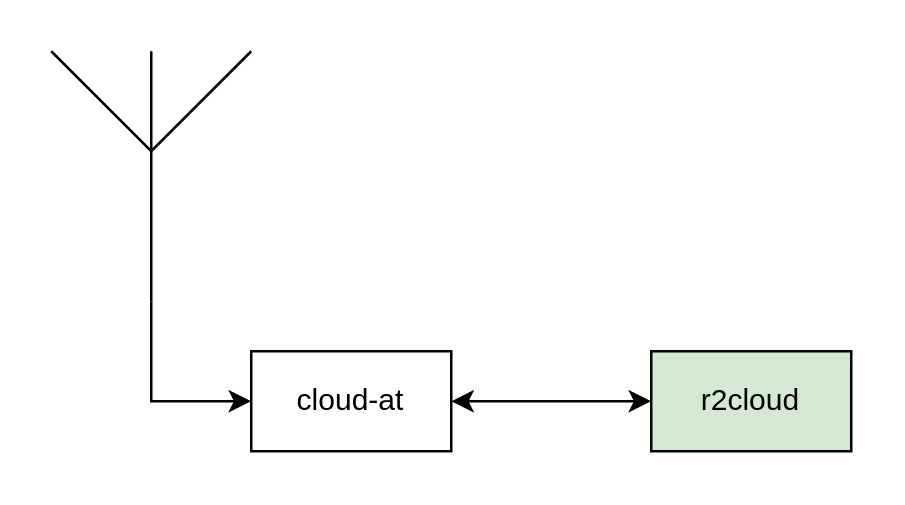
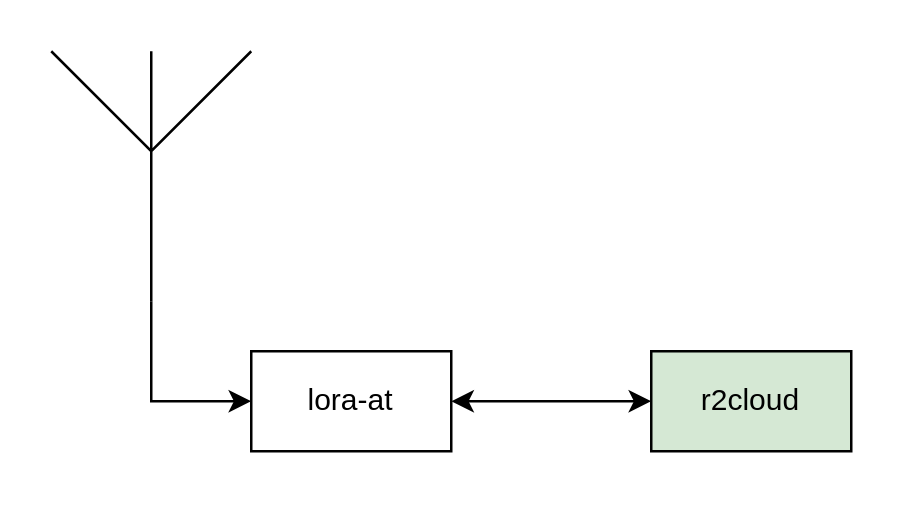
node "cloud-at": label "cloud-at" -> "lora-at"
